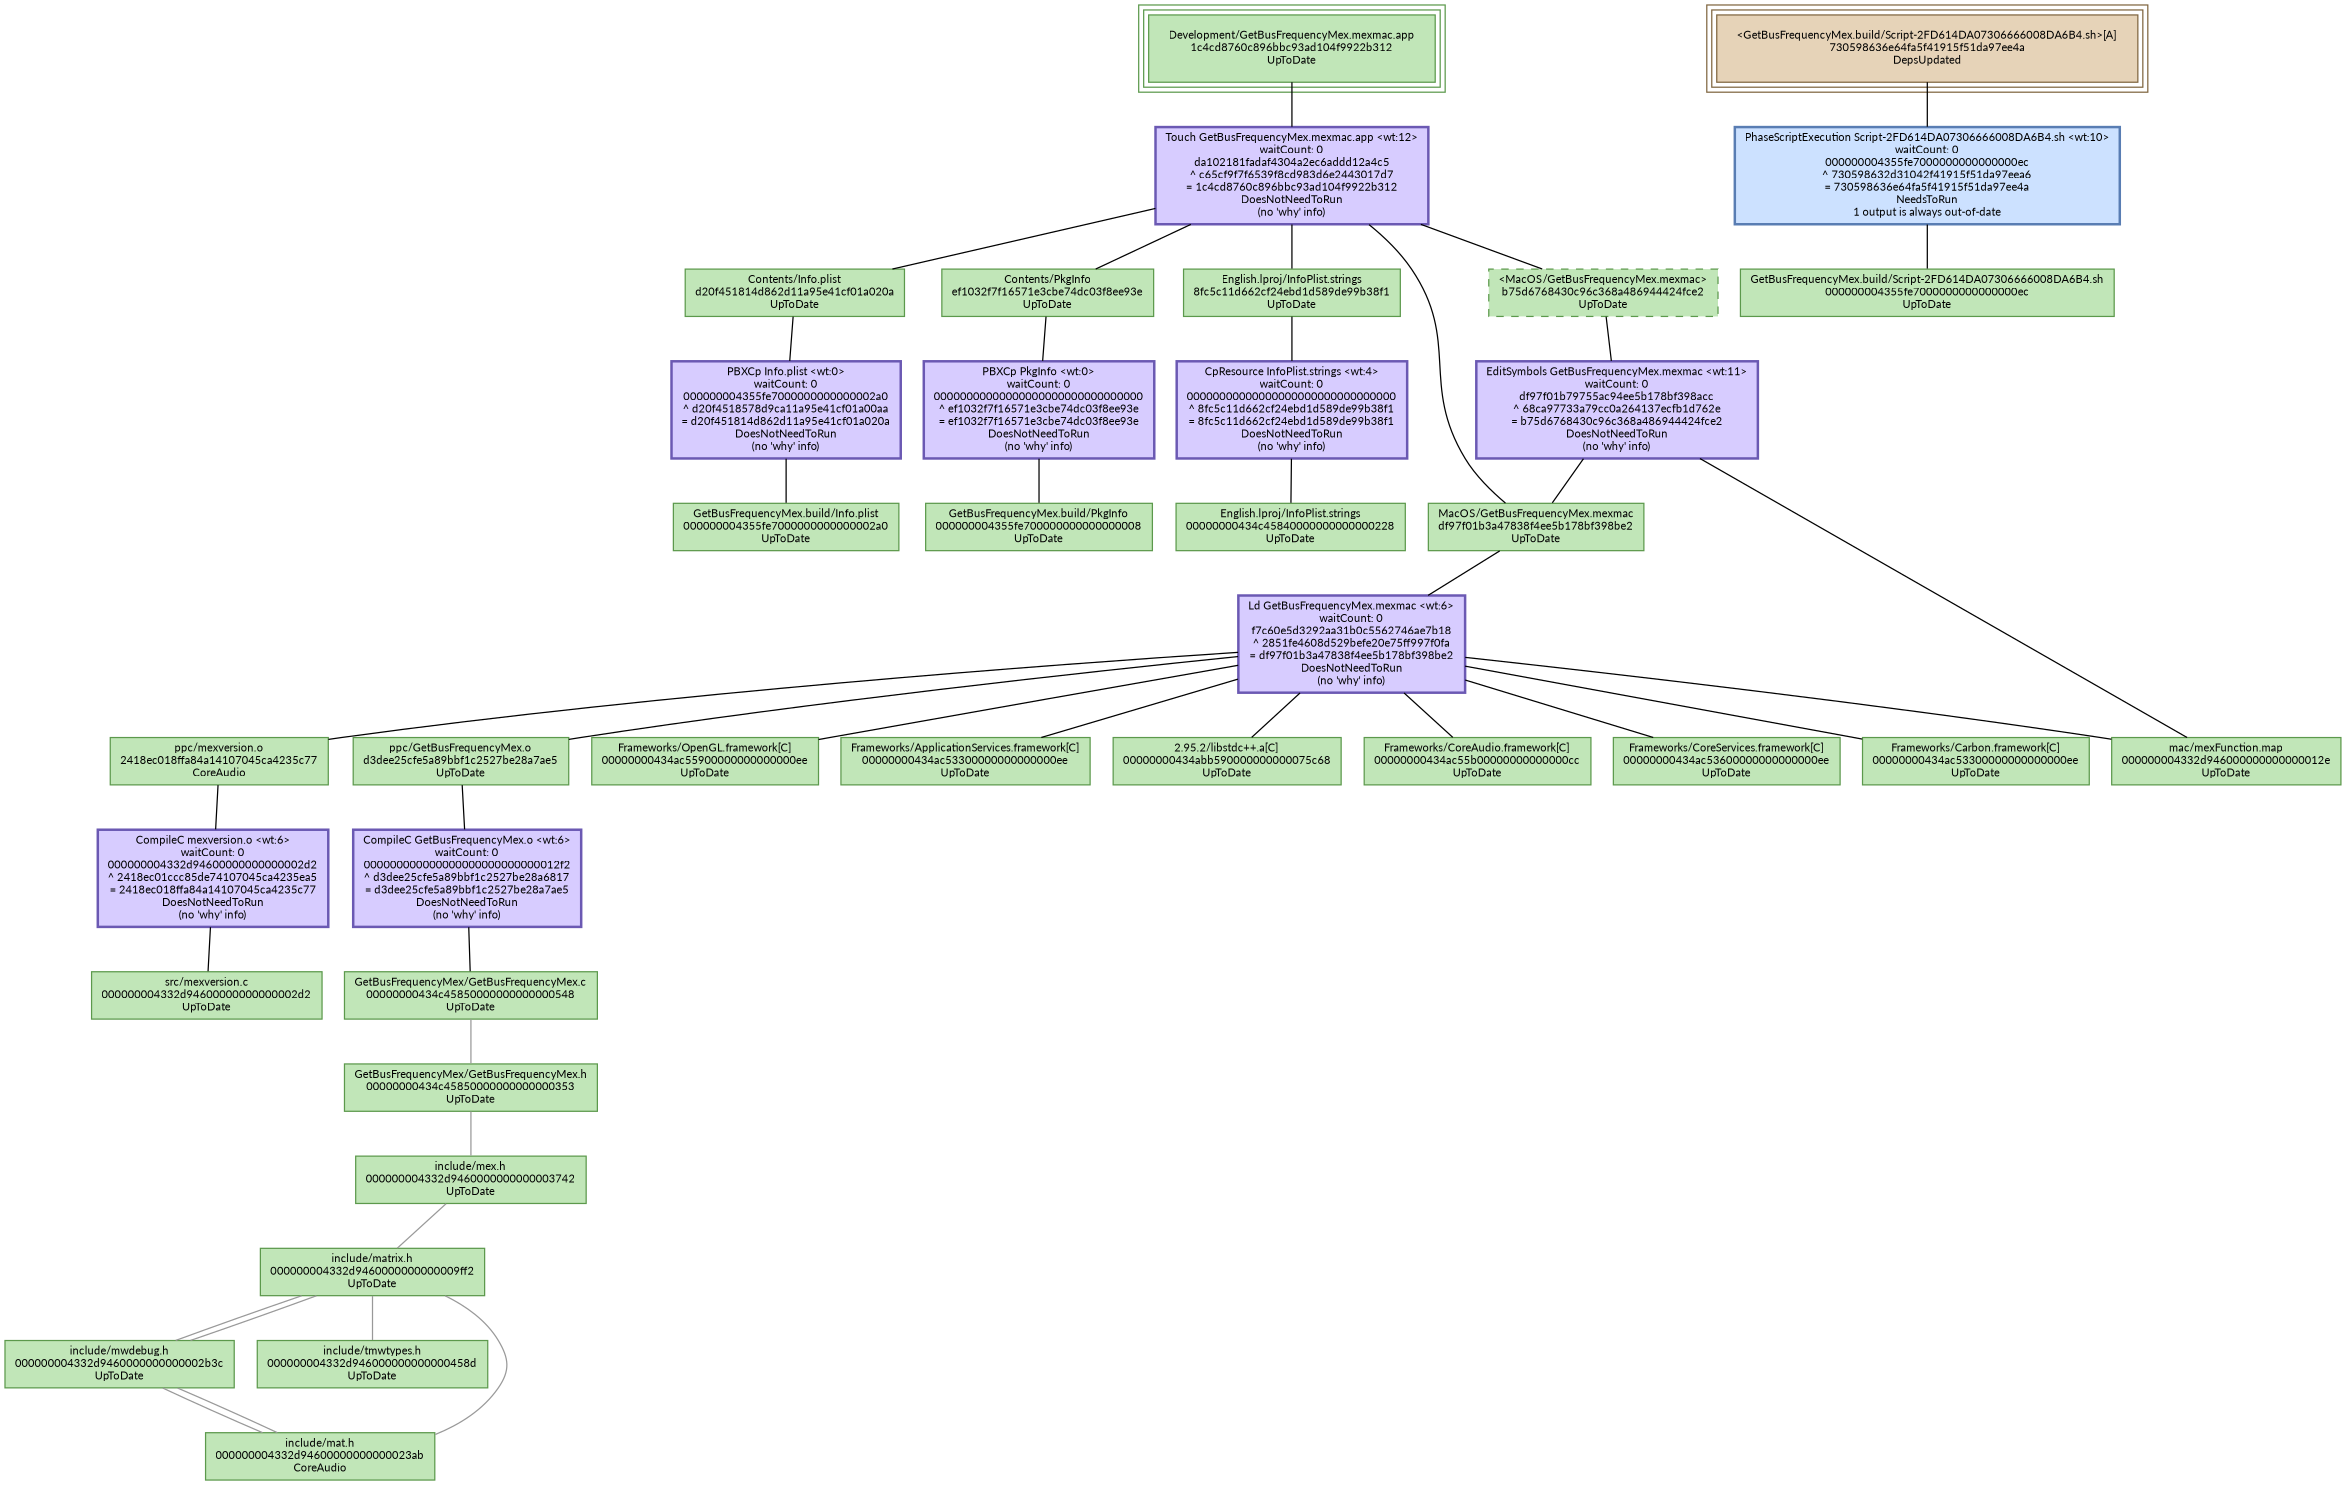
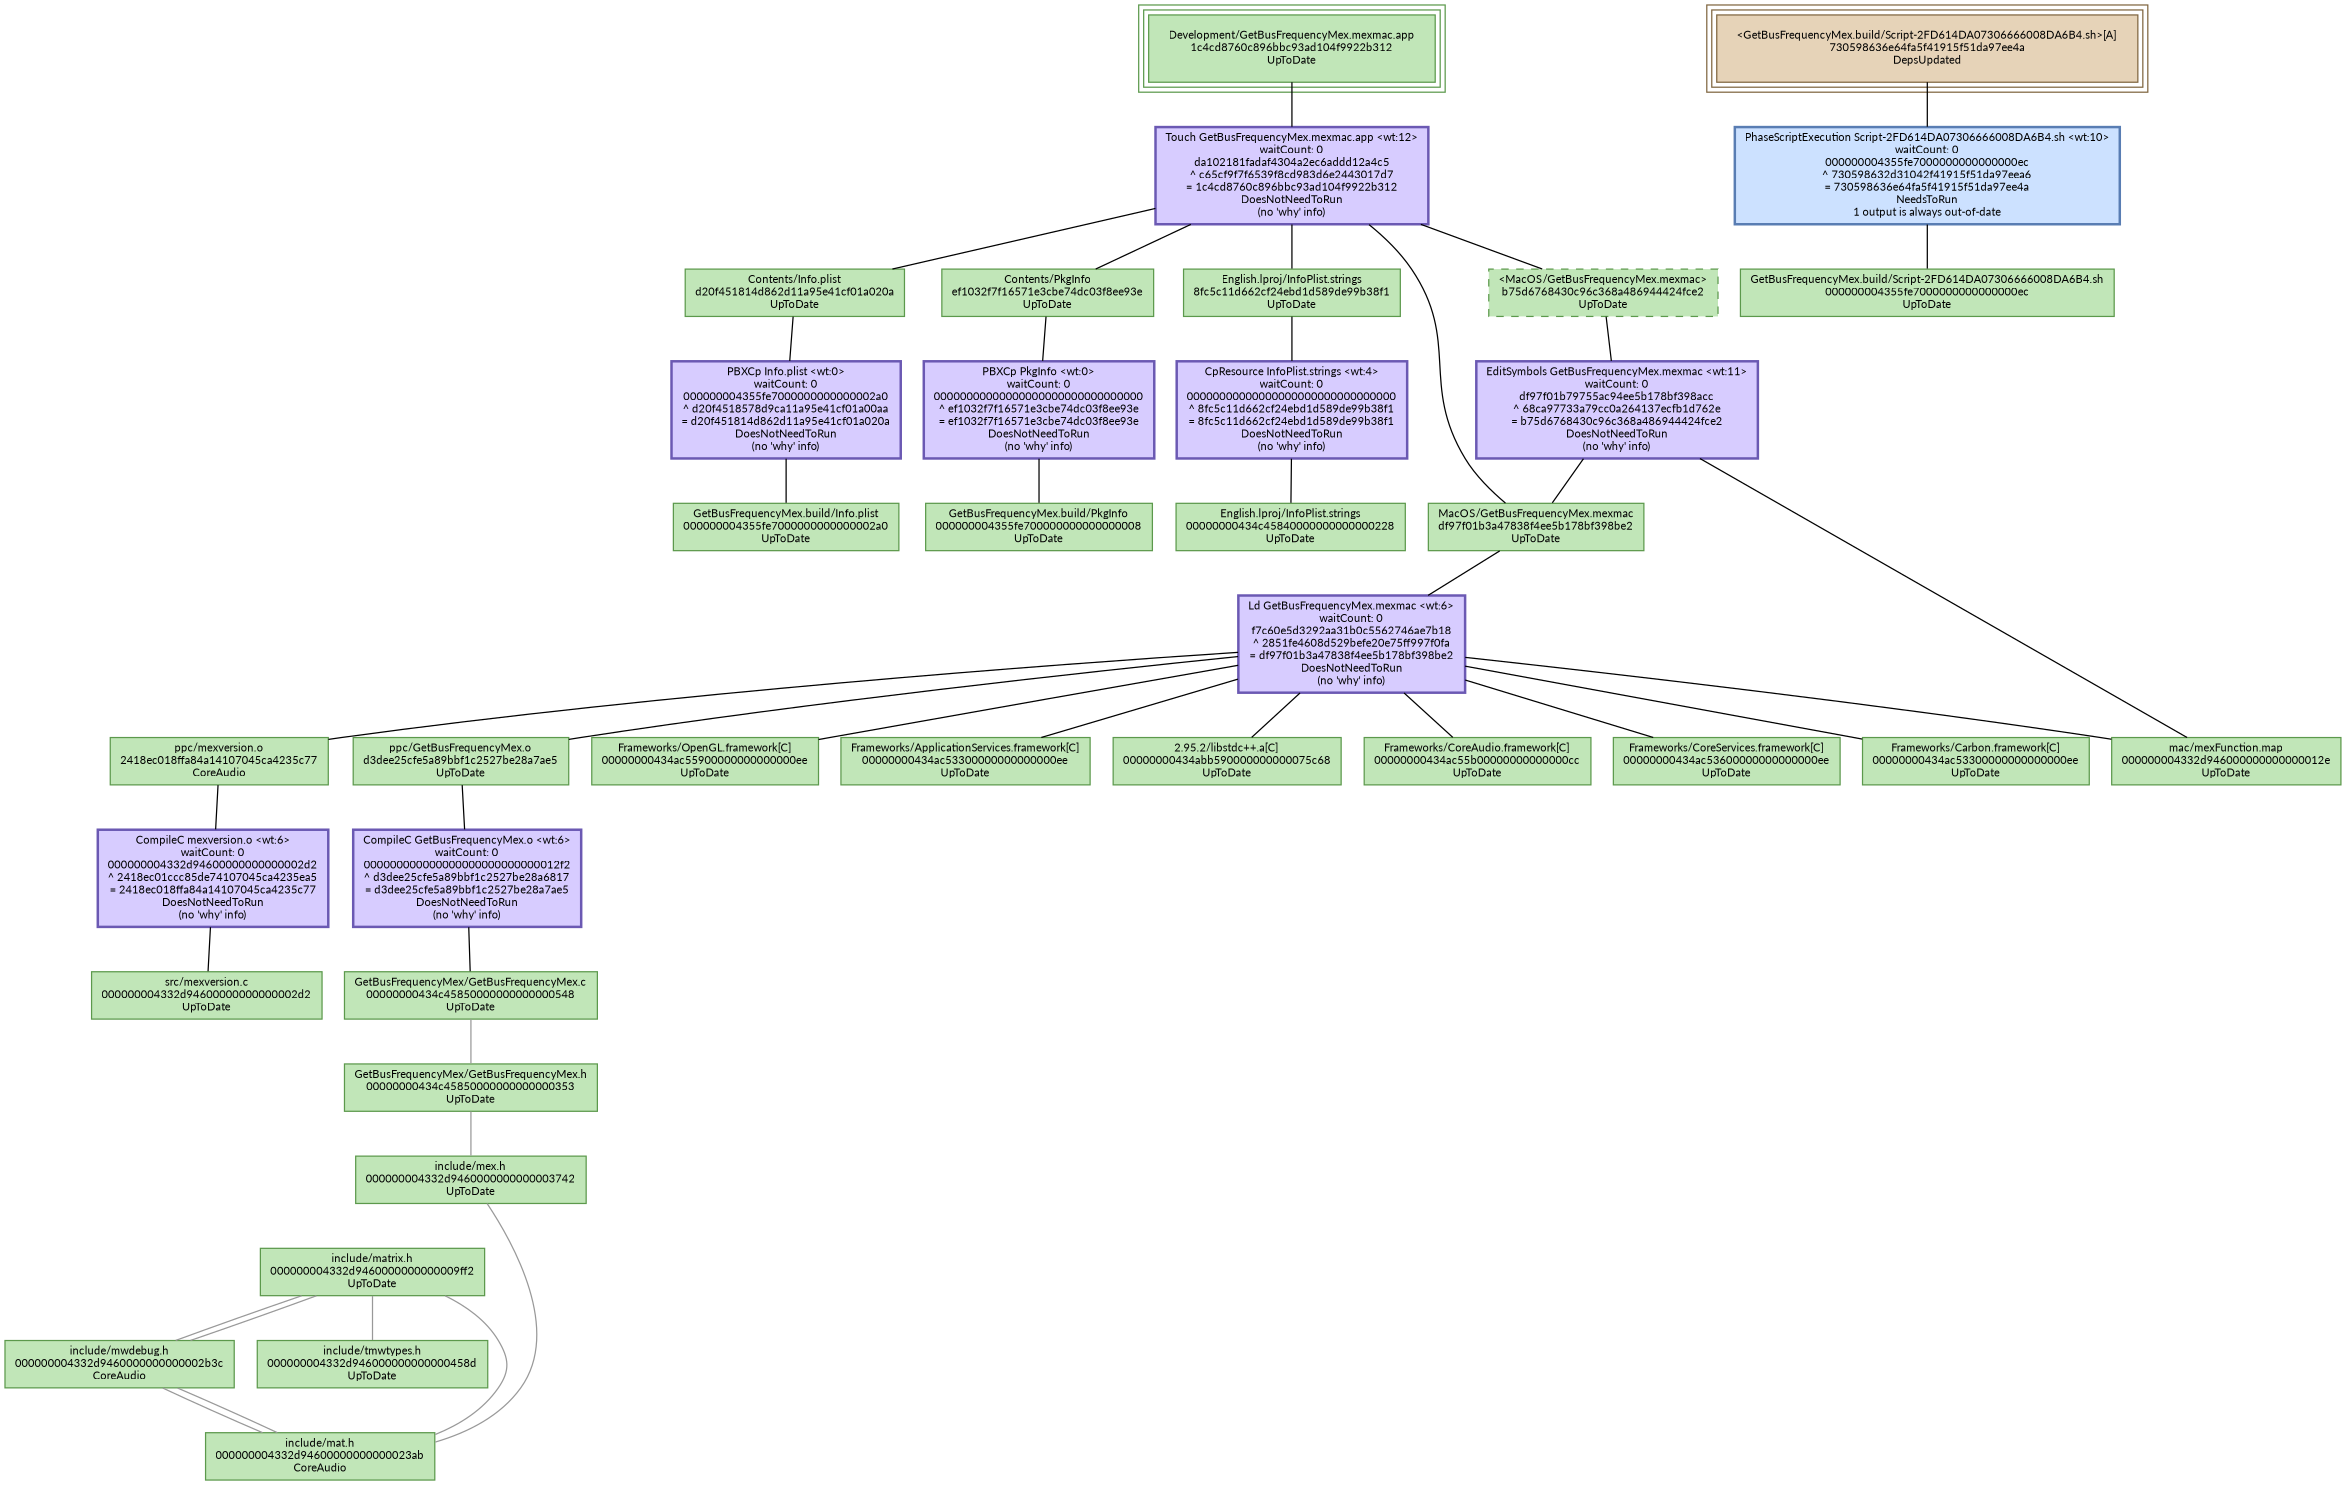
edge "include/mex.h 000000004332d9460000000000003742 UpToDate" -- "include/matrix.h 000000004332d9460000000000009ff2 UpToDate": now "include/mex.h 000000004332d9460000000000003742 UpToDate" -- "include/mat.h 000000004332d94600000000000023ab CoreAudio"
node "include/mwdebug.h 000000004332d9460000000000002b3c UpToDate": label "include/mwdebug.h 000000004332d9460000000000002b3c UpToDate" -> "include/mwdebug.h 000000004332d9460000000000002b3c CoreAudio"
